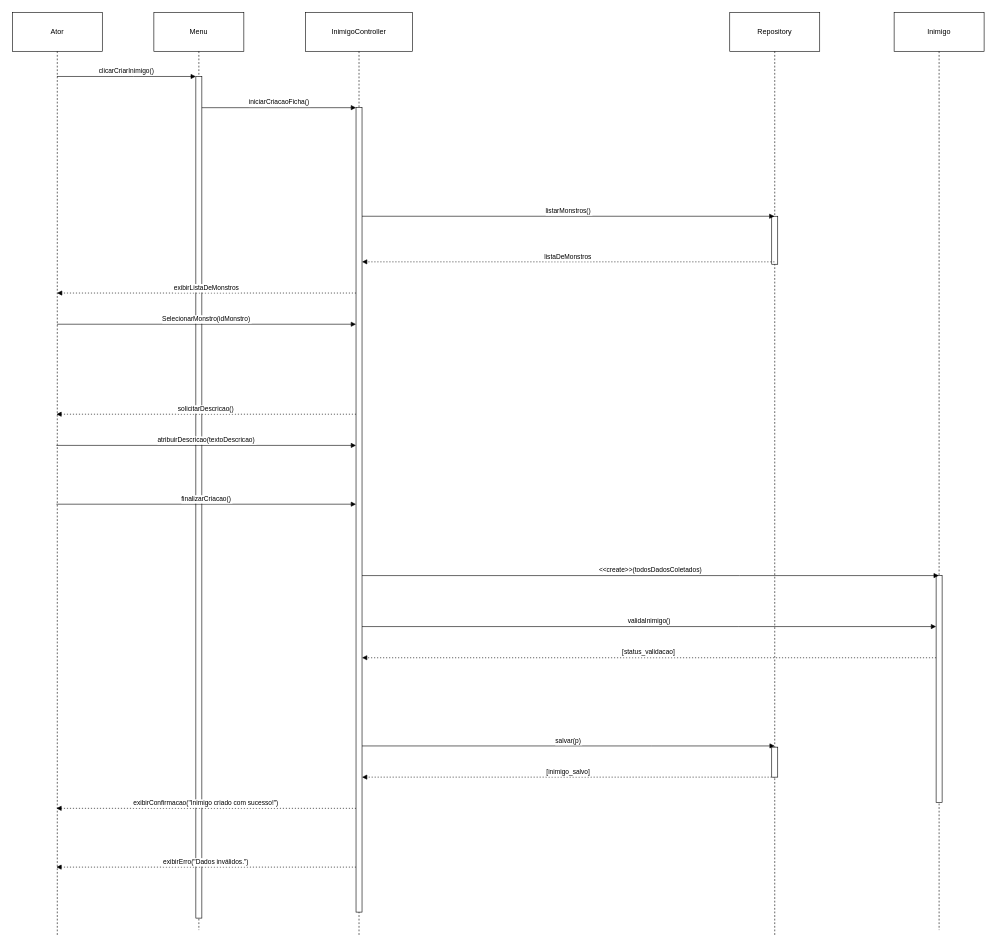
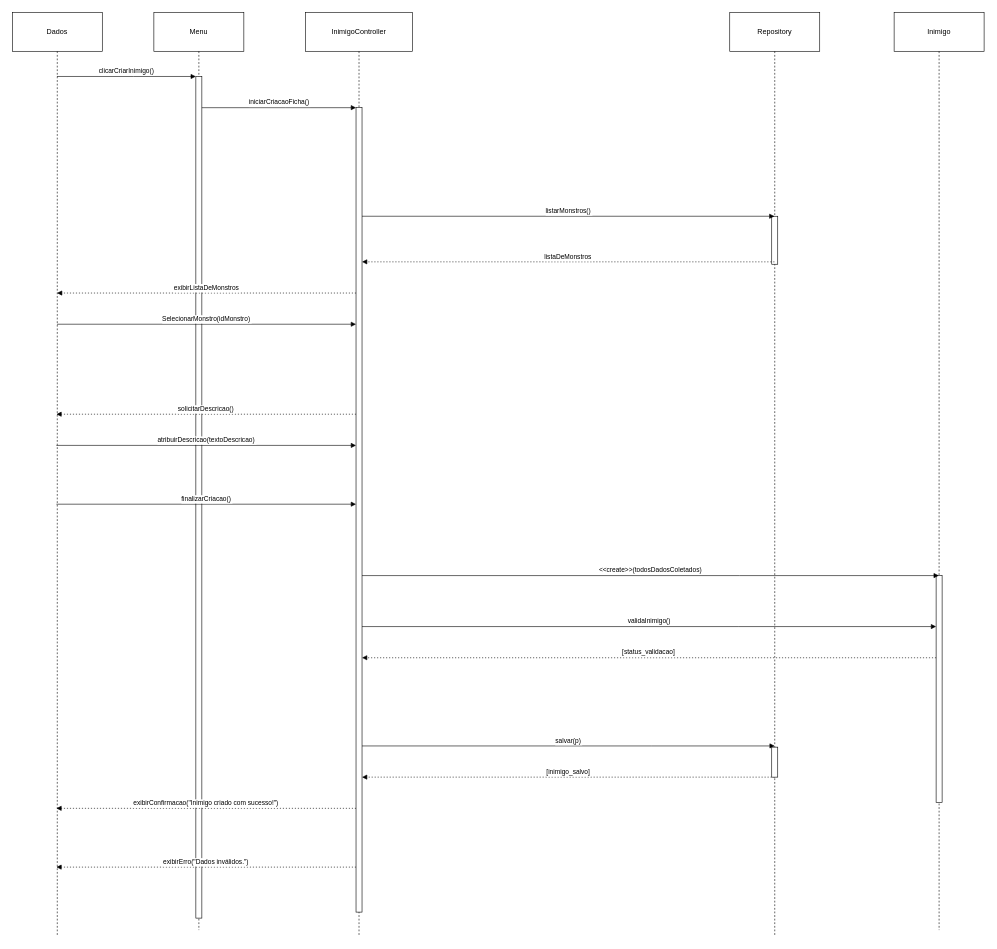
node "Ator": label "Ator" -> "Dados"
